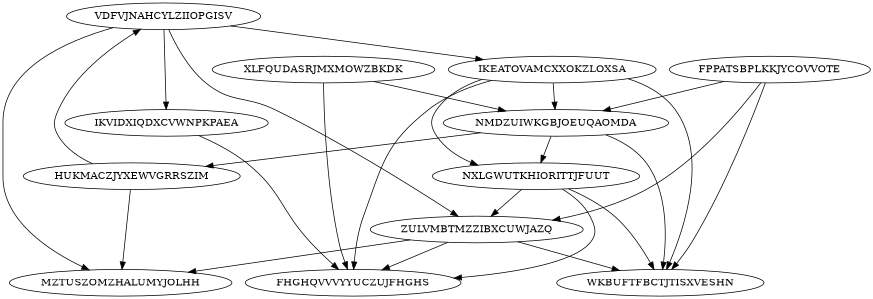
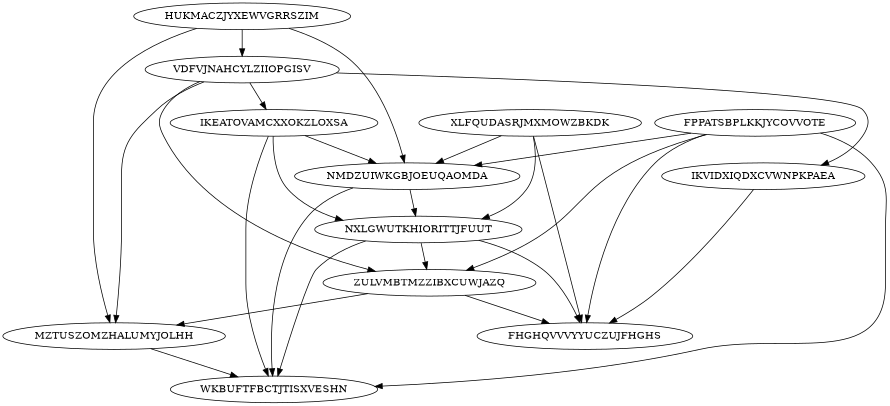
edge "NMDZUIWKGBJOEUQAOMDA" -> "HUKMACZJYXEWVGRRSZIM": reversed
edge "IKEATOVAMCXXOKZLOXSA" -> "FHGHQVVVYYUCZUJFHGHS": now "FPPATSBPLKKJYCOVVOTE" -> "FHGHQVVVYYUCZUJFHGHS"
edge "XLFQUDASRJMXMOWZBKDK" -> "NXLGWUTKHIORITTJFUUT": added
edge "ZULVMBTMZZIBXCUWJAZQ" -> "WKBUFTFBCTJTISXVESHN": now "MZTUSZOMZHALUMYJOLHH" -> "WKBUFTFBCTJTISXVESHN"
